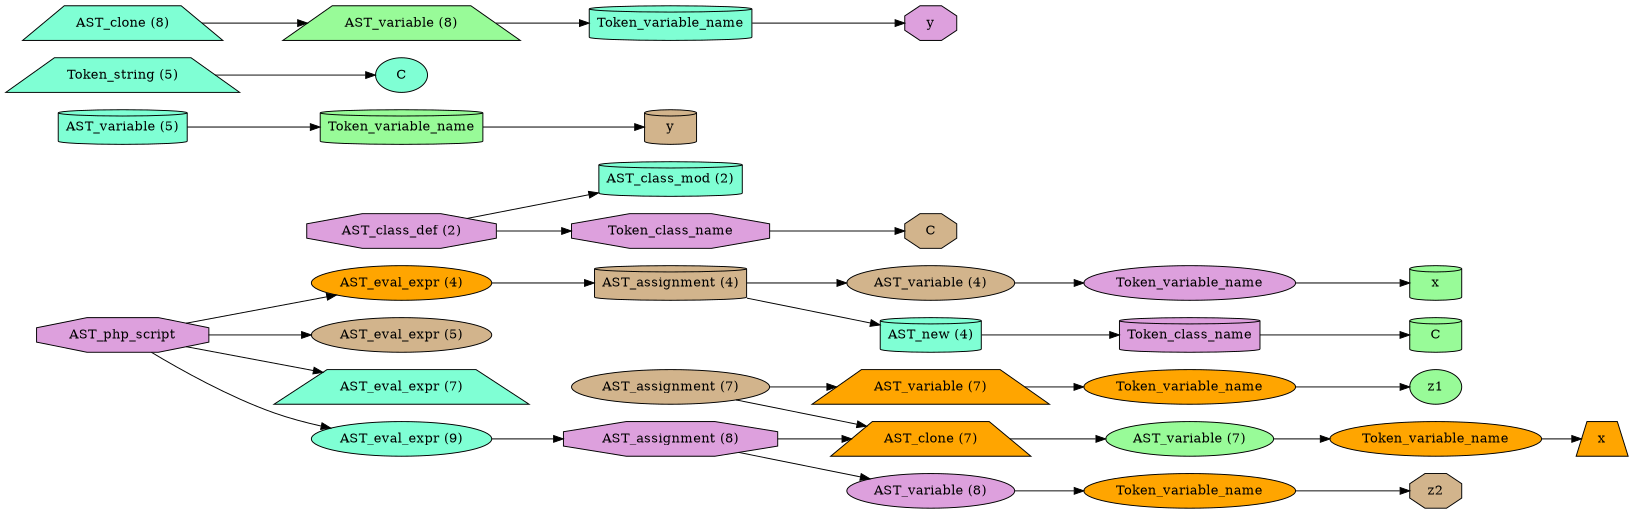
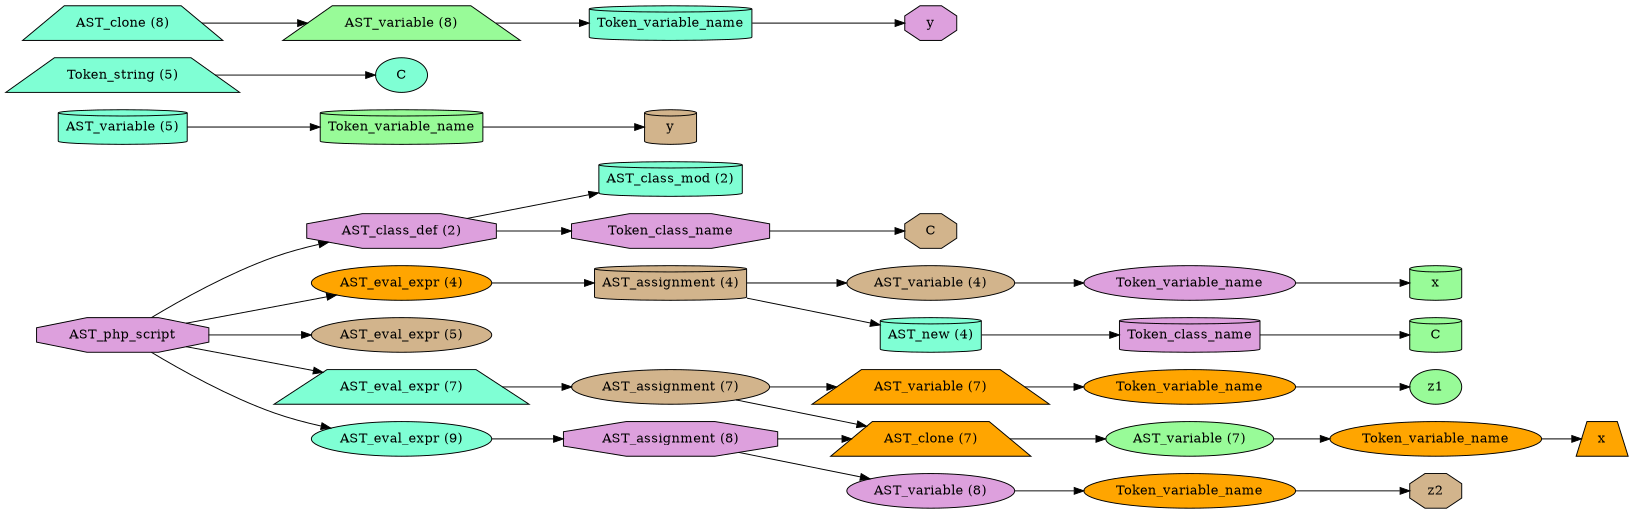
edge "AST_php_script" -> "AST_class_def (2)": added
edge "AST_eval_expr (7)" -> "AST_assignment (7)": added
